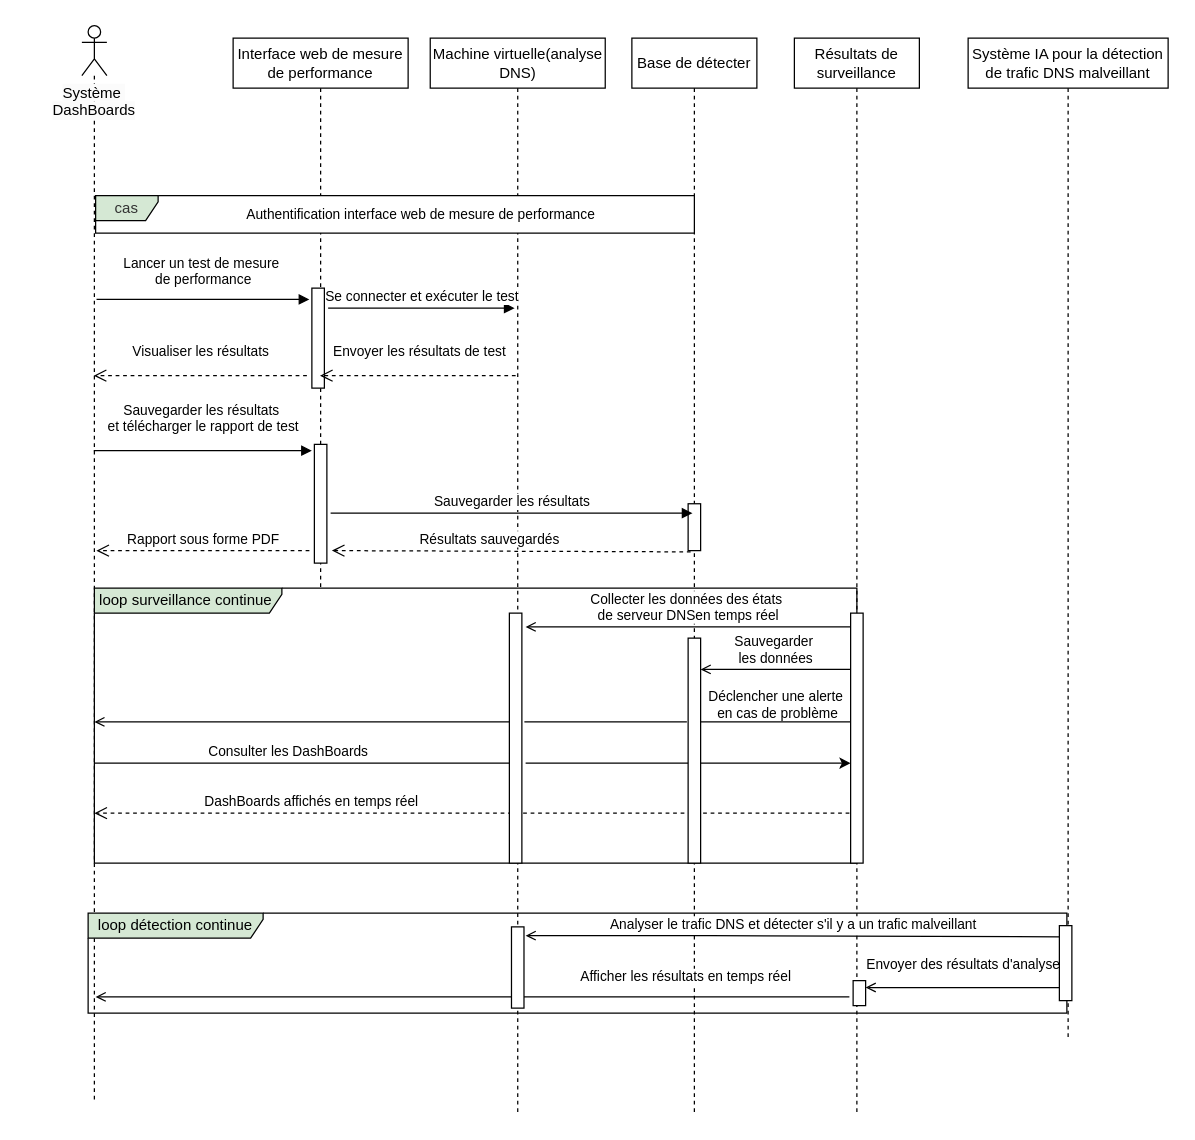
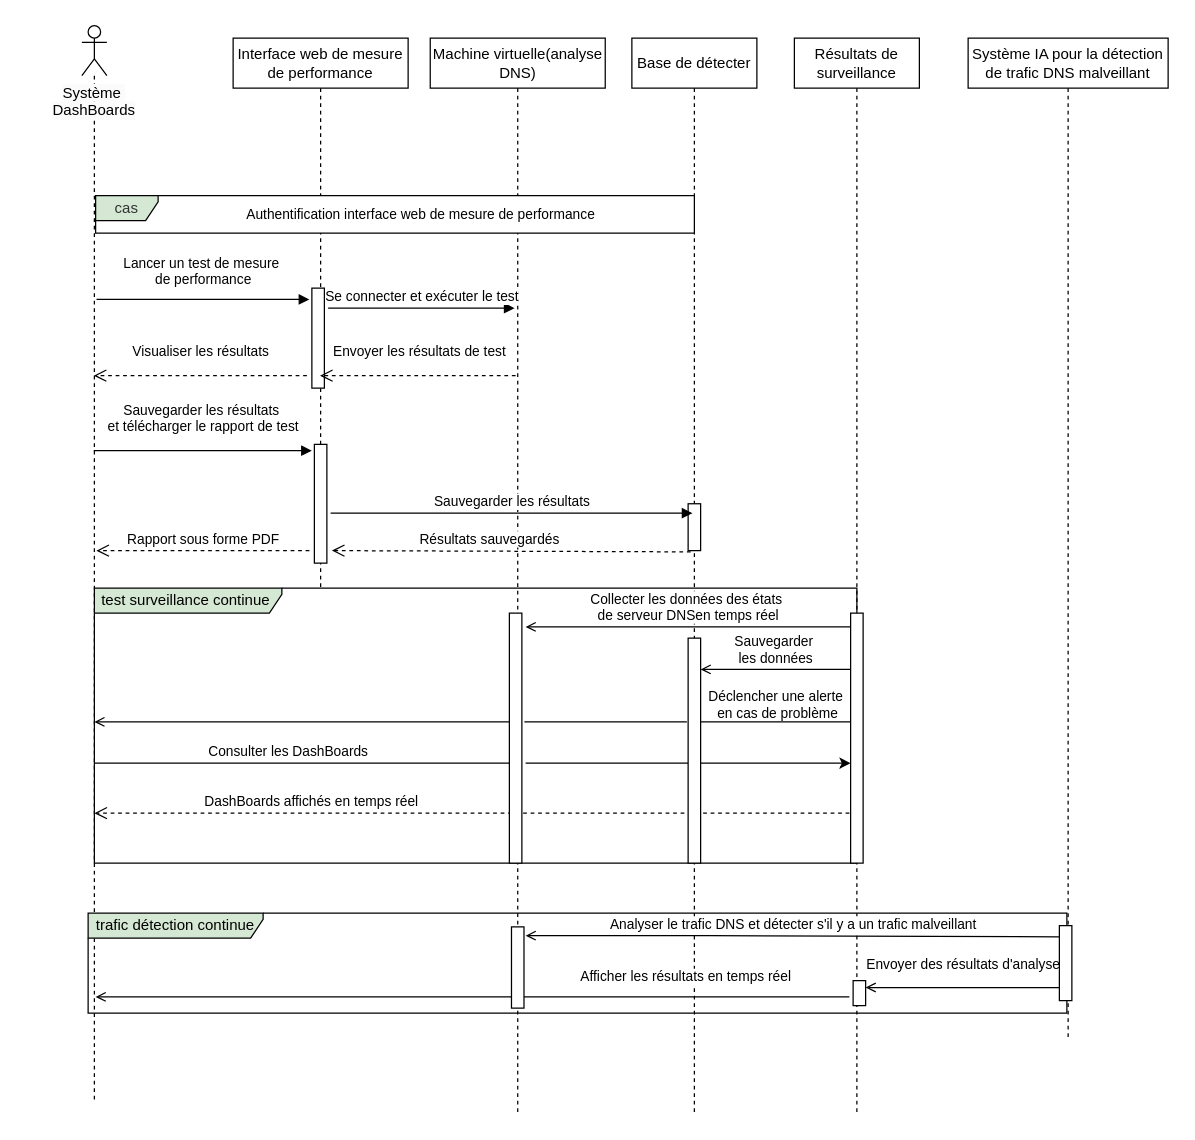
node "loop surveillance continue": label "loop surveillance continue" -> "test surveillance continue"
node "loop détection continue": label "loop détection continue" -> "trafic détection continue"
